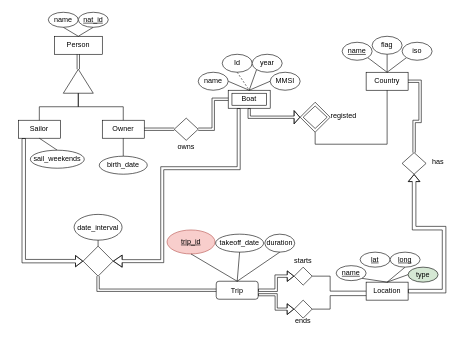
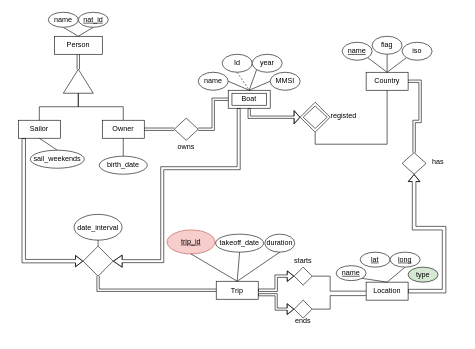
edge "type" -- "Location": removed
node "Trip": shape rounded rectangle -> rectangle
